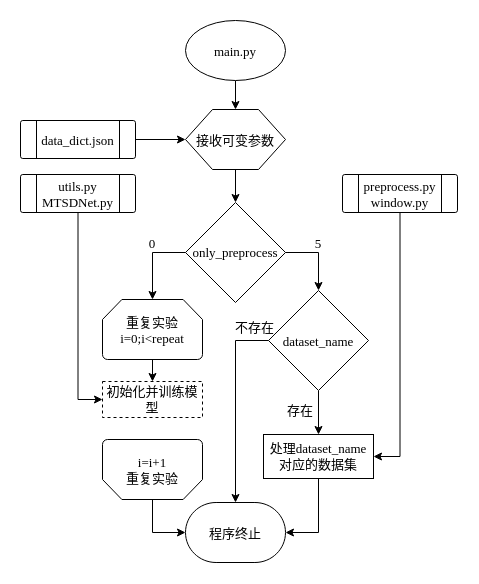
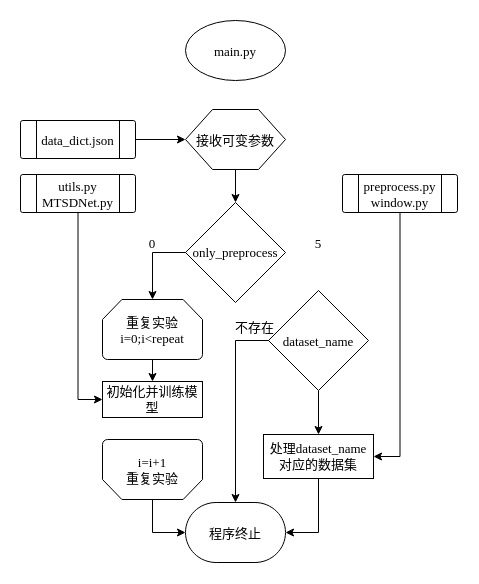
edge "main.py" -> "接收可变参数": removed
edge "only_preprocess" -> "dataset_name": removed
node "初始化并训练模型": style dashed -> solid
node "存在": removed
